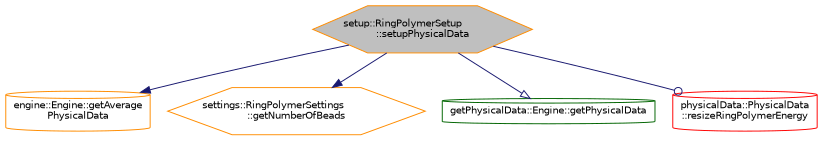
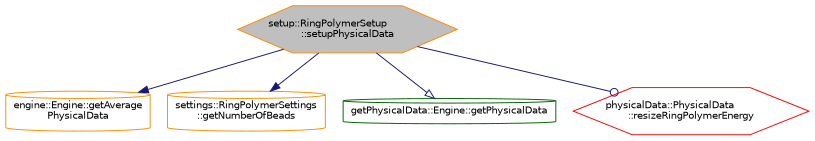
node "settings::RingPolymerSettings ::getNumberOfBeads": shape hexagon -> cylinder
node "physicalData::PhysicalData ::resizeRingPolymerEnergy": shape cylinder -> hexagon
